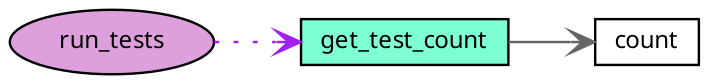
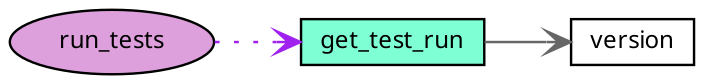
node "get_test_count": label "get_test_count" -> "get_test_run"
node "count": label "count" -> "version"
